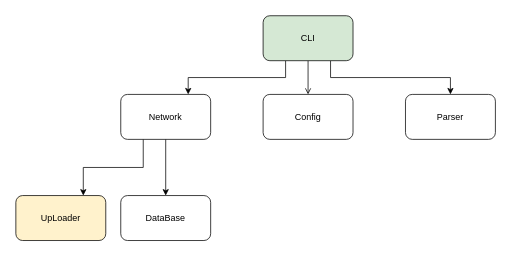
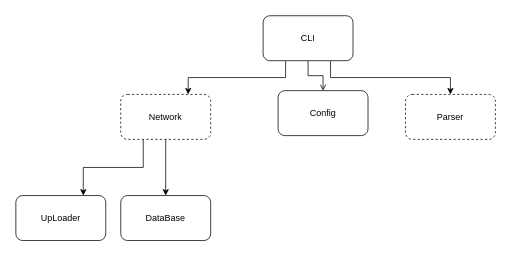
node "CLI": fillcolor #d5e8d4 -> #ffffff
node "Network": style solid -> dashed
node "Config": moved (308, 117) -> (323, 113)
node "Parser": style solid -> dashed
node "UpLoader": fillcolor #fff2cc -> #ffffff
